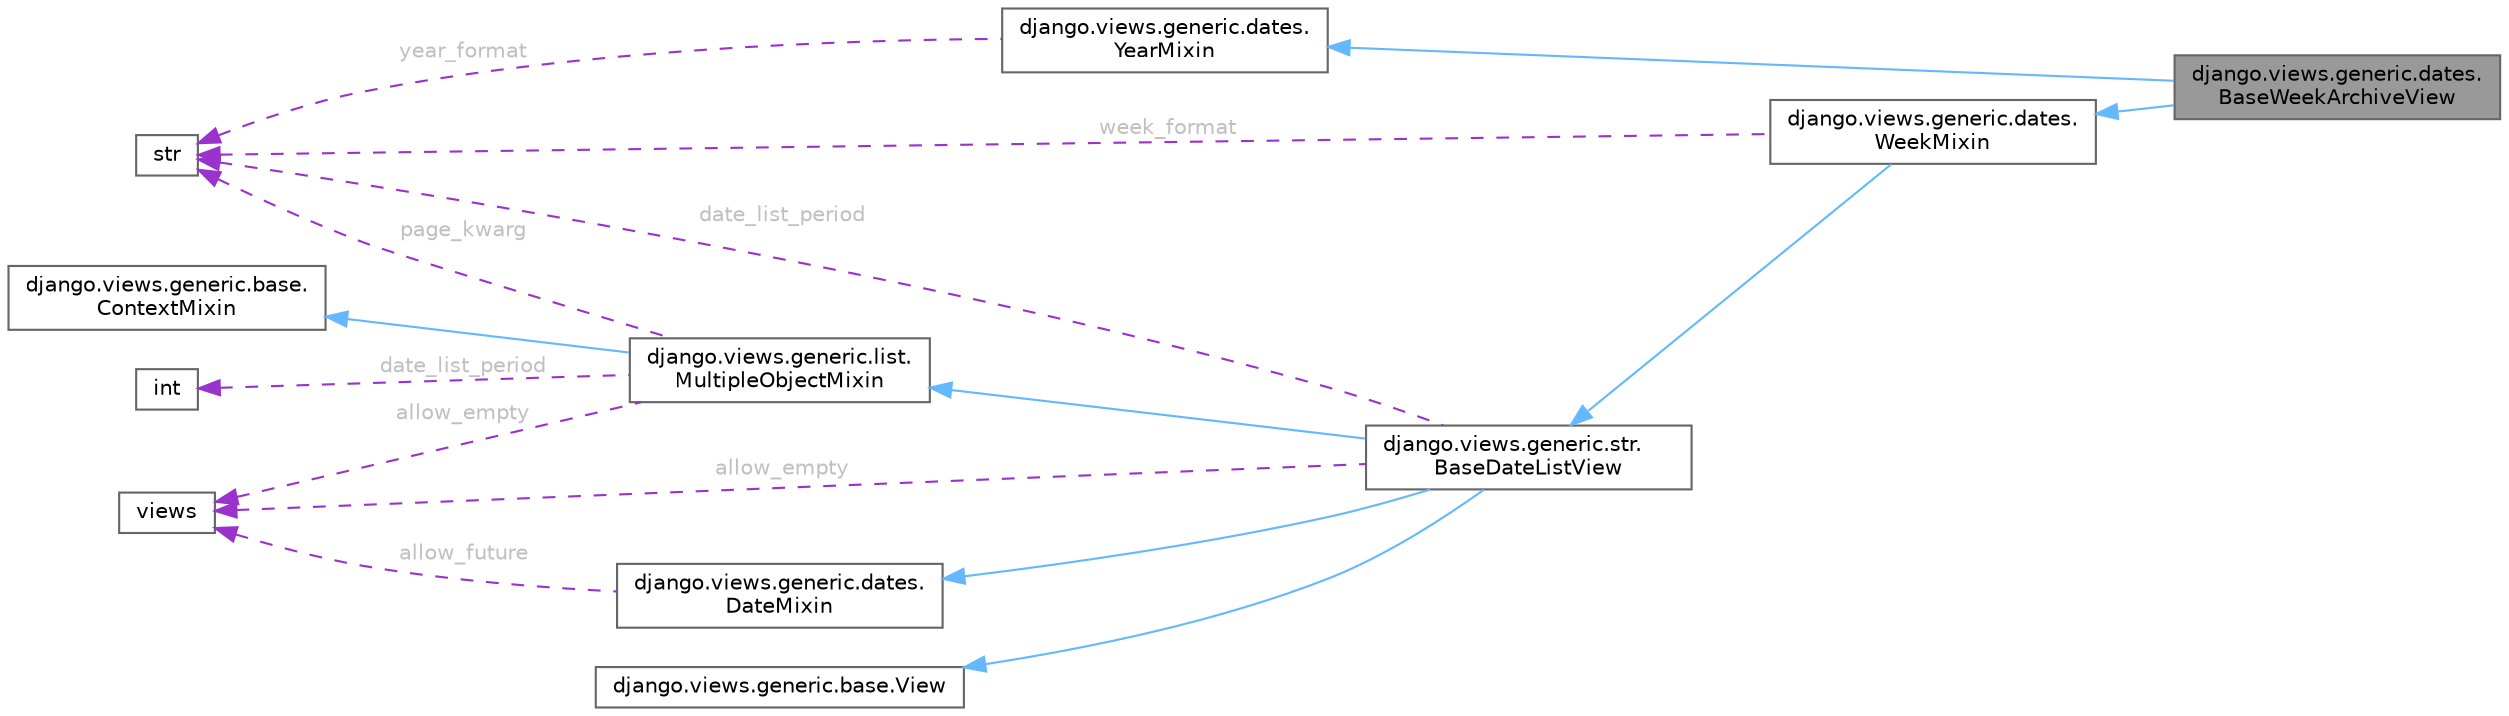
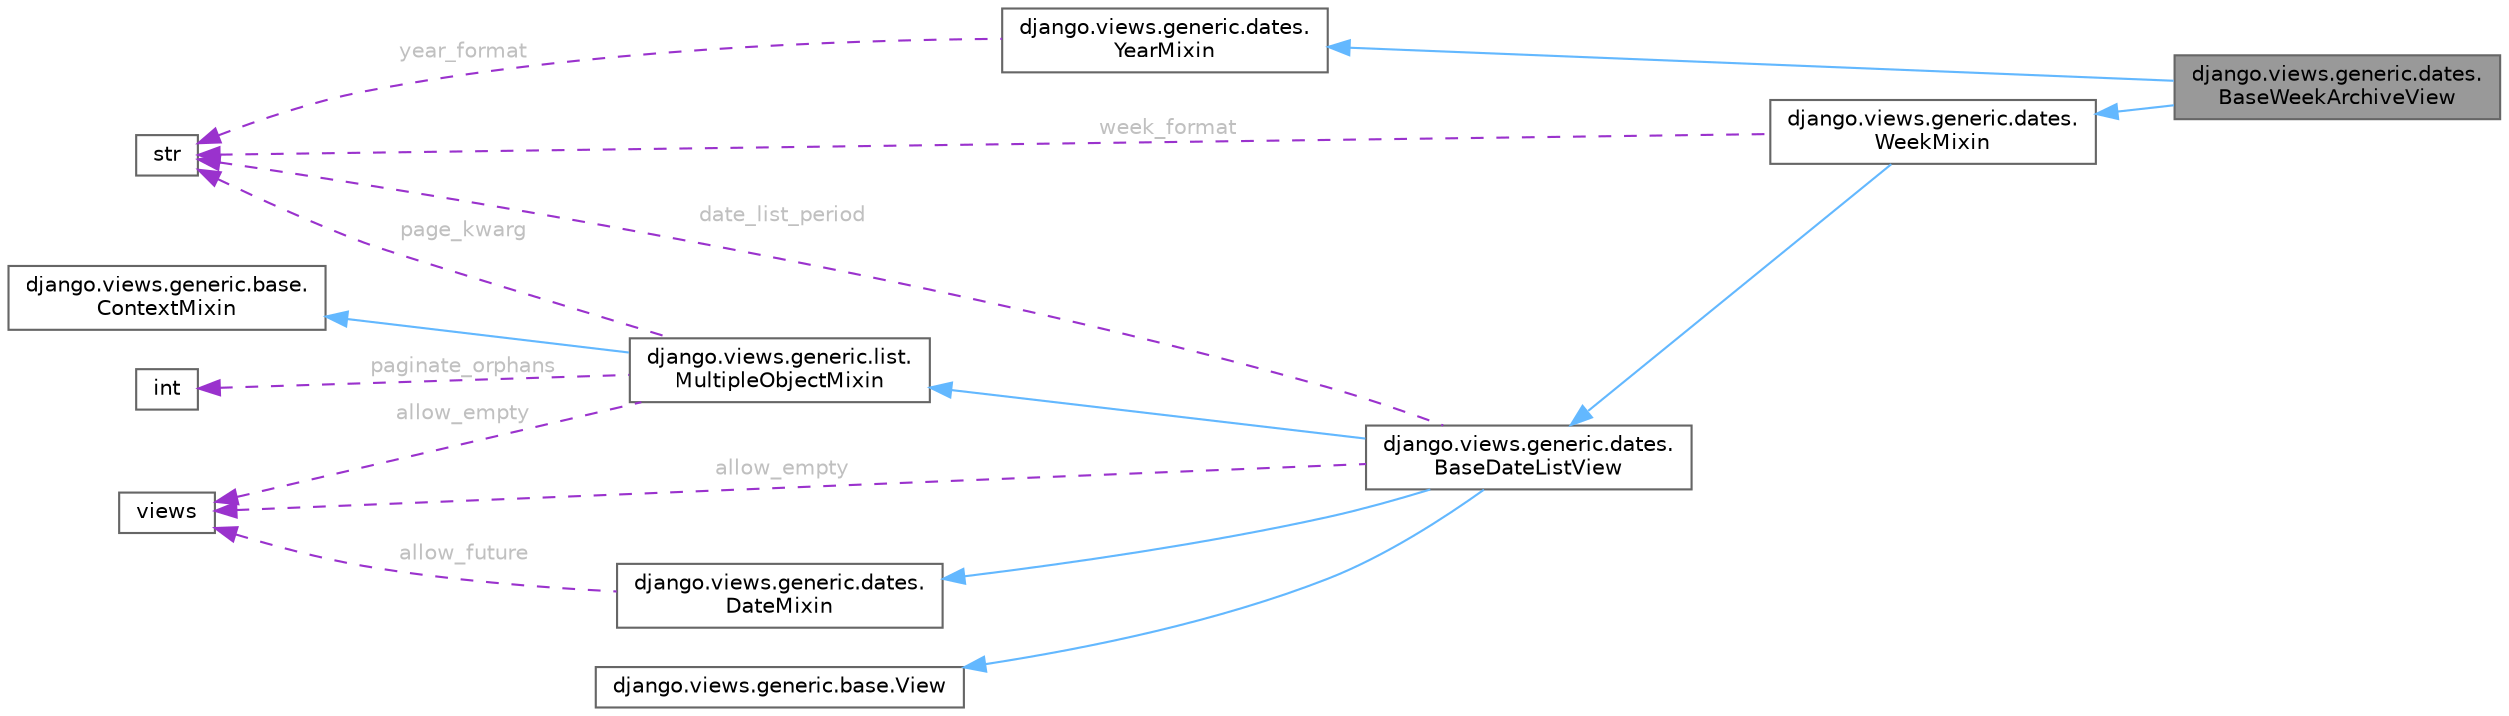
edge "django.views.generic.list. MultipleObjectMixin" -> "int": label " date_list_period" -> " paginate_orphans"
node "django.views.generic.str. BaseDateListView": label "django.views.generic.str. BaseDateListView" -> "django.views.generic.dates. BaseDateListView"
